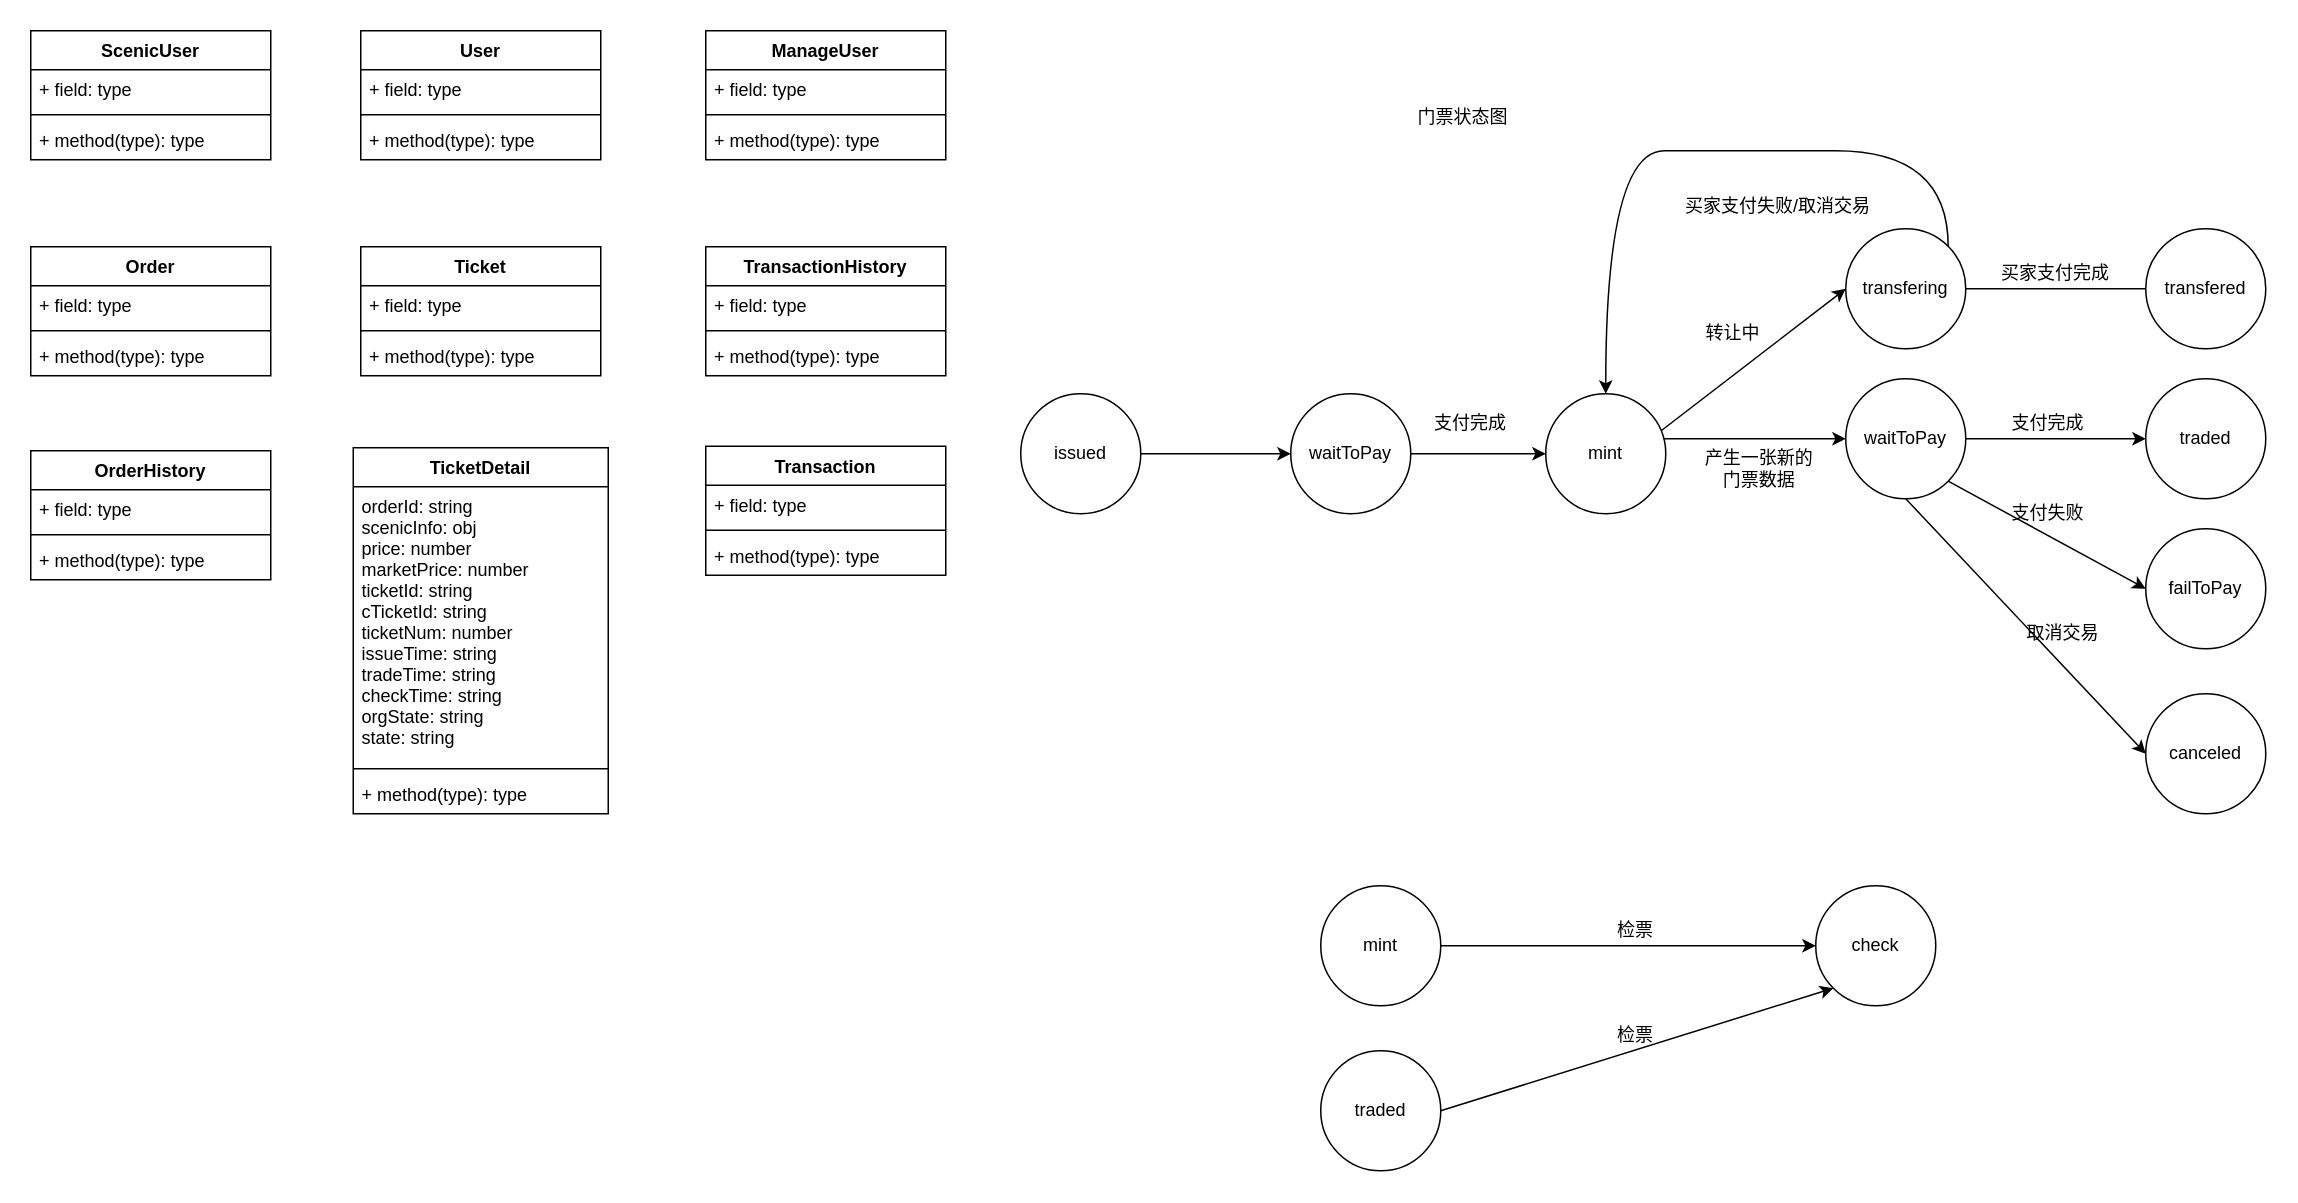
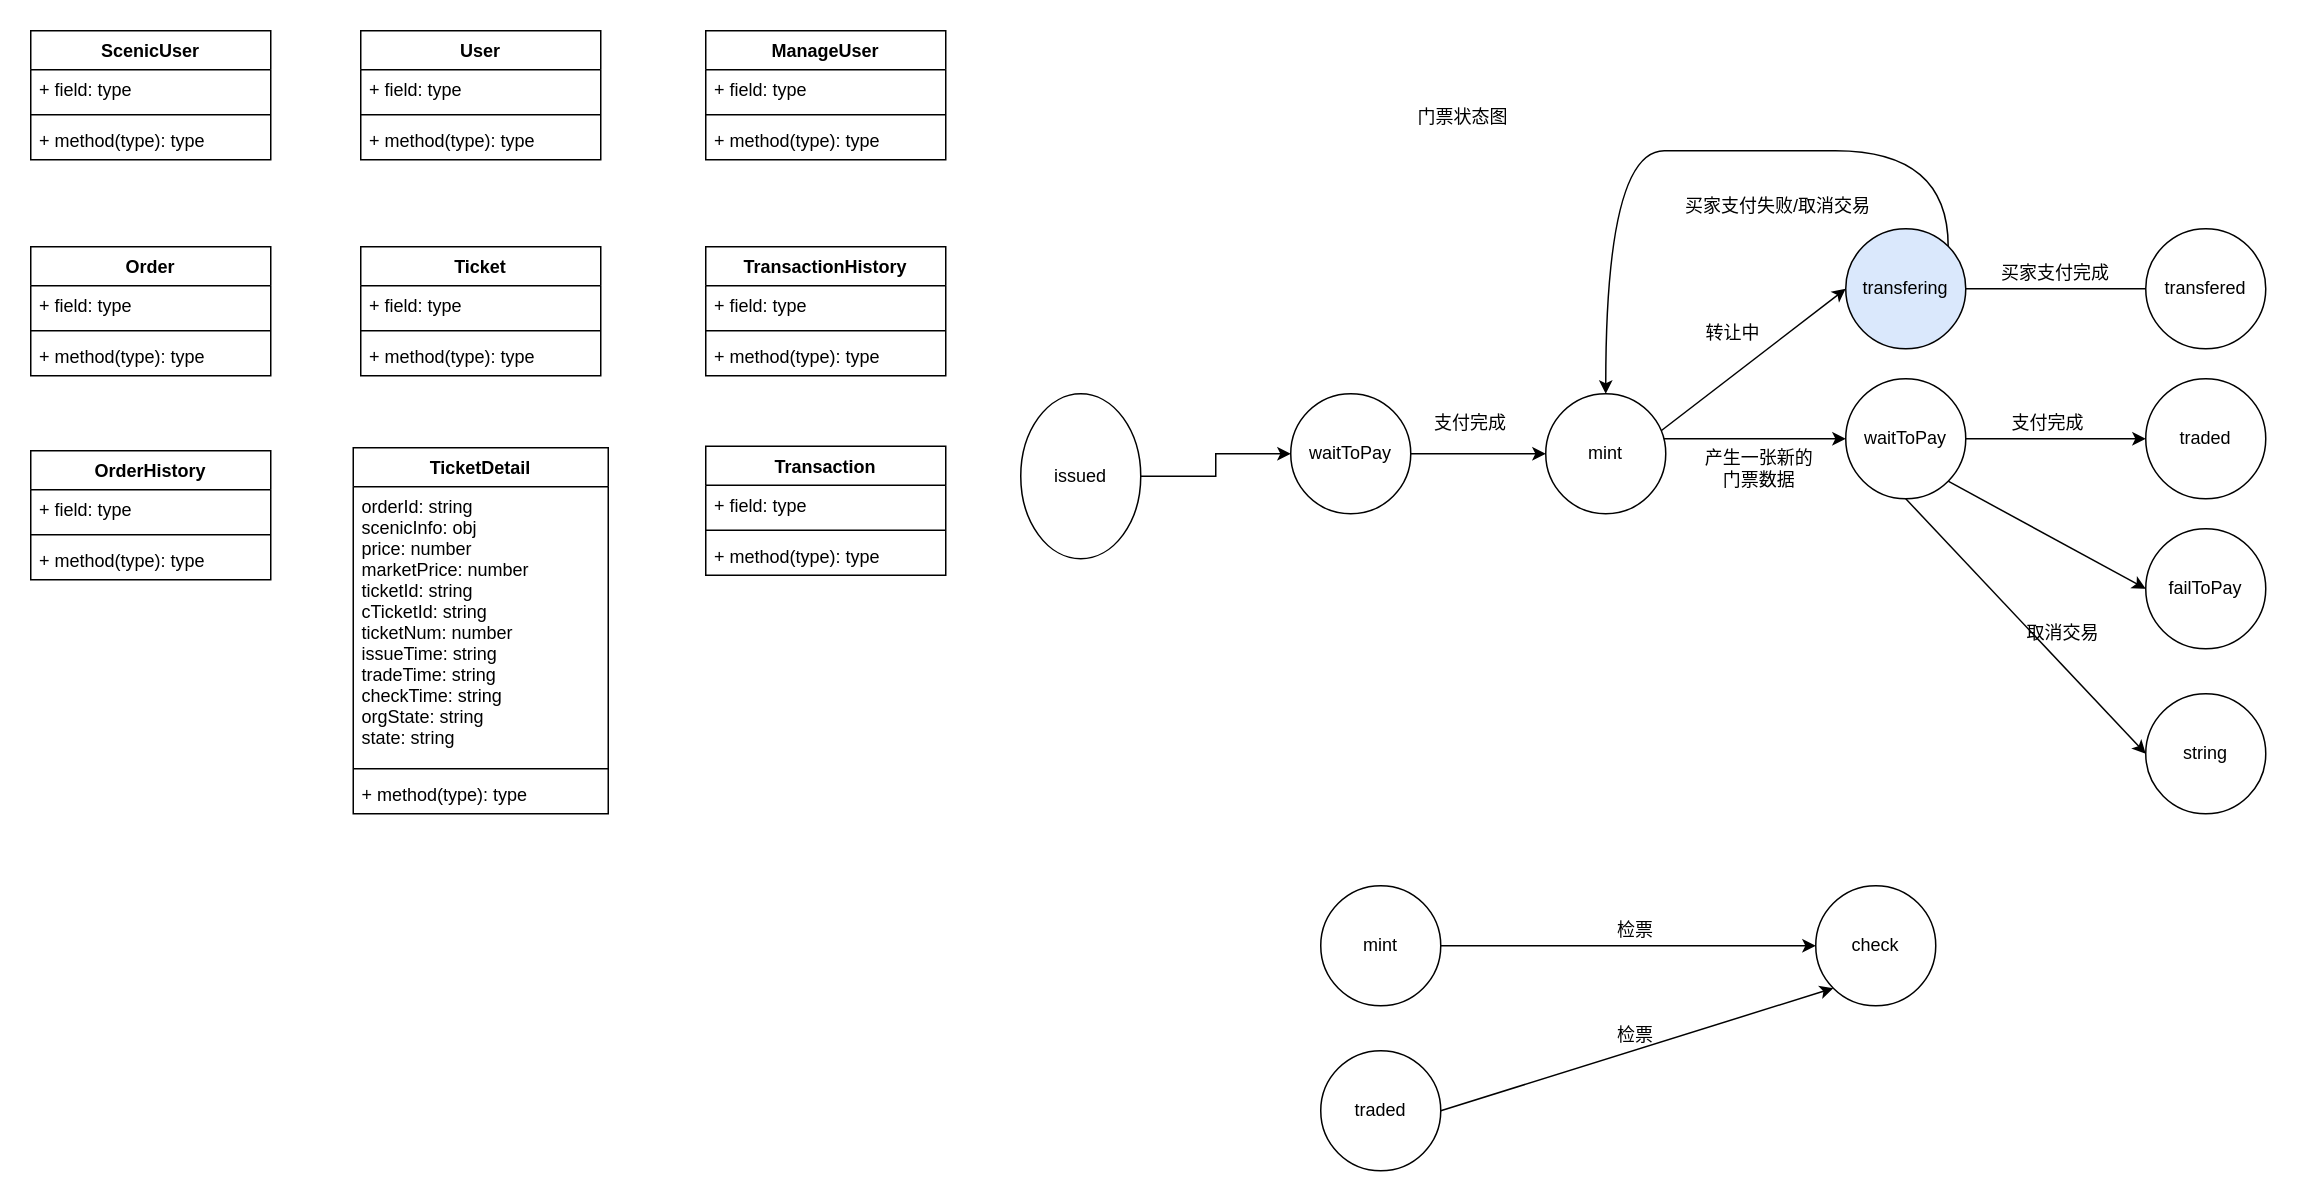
node "transfering": fillcolor #ffffff -> #dae8fc
node "issued": size 120x120 -> 120x165
node "支付失败": removed
node "canceled": label "canceled" -> "string"
